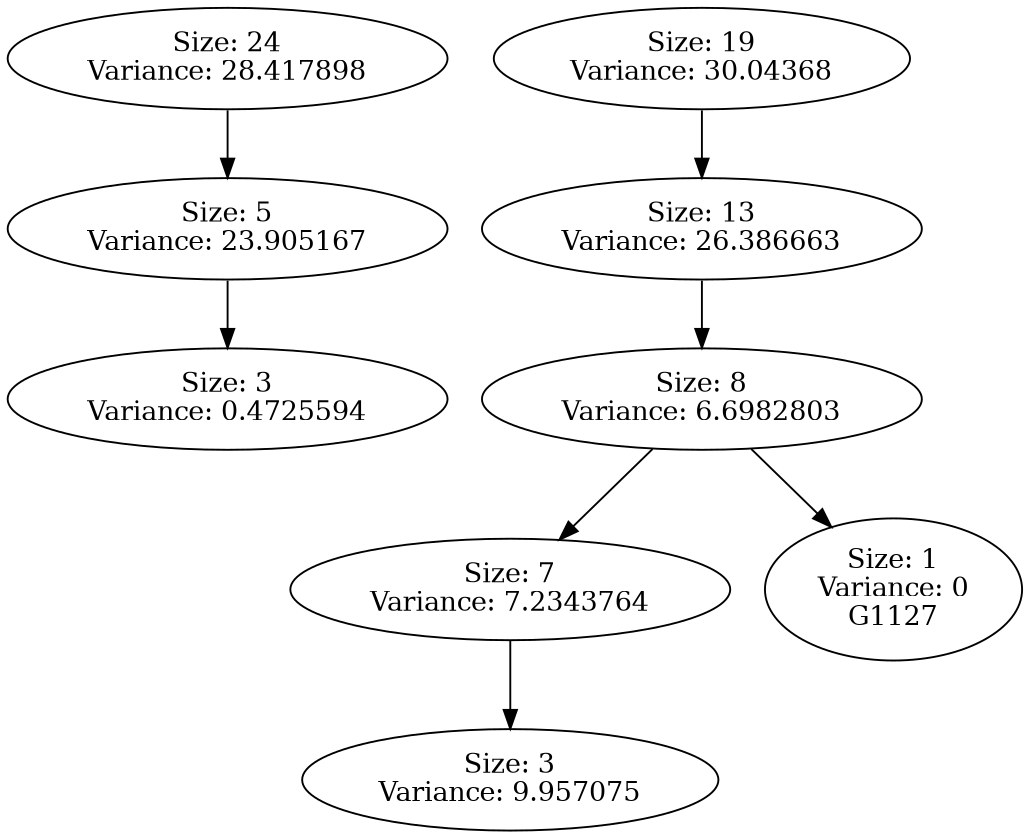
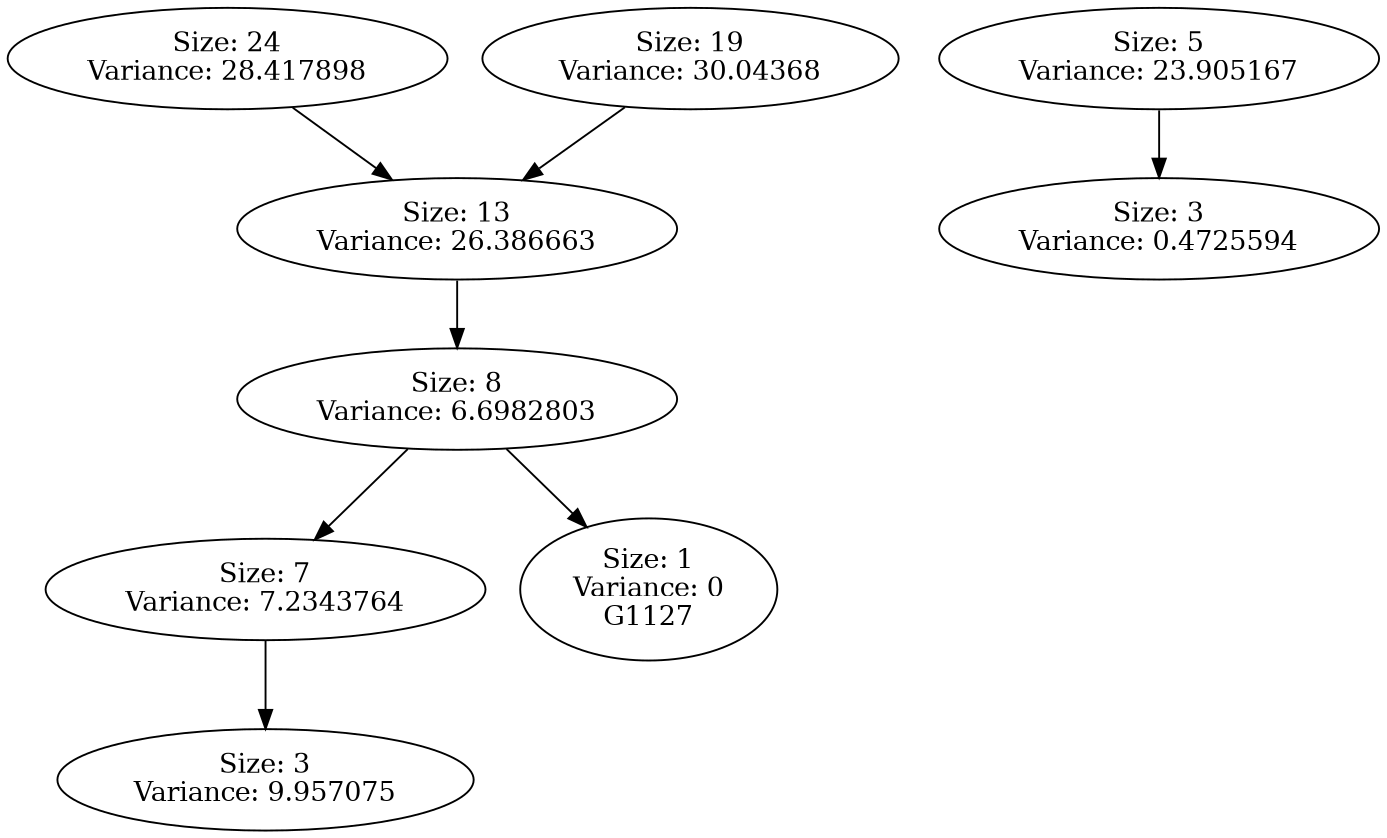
edge "Size: 24 Variance: 28.417898" -> "Size: 5 Variance: 23.905167": now "Size: 24 Variance: 28.417898" -> "Size: 13 Variance: 26.386663"
